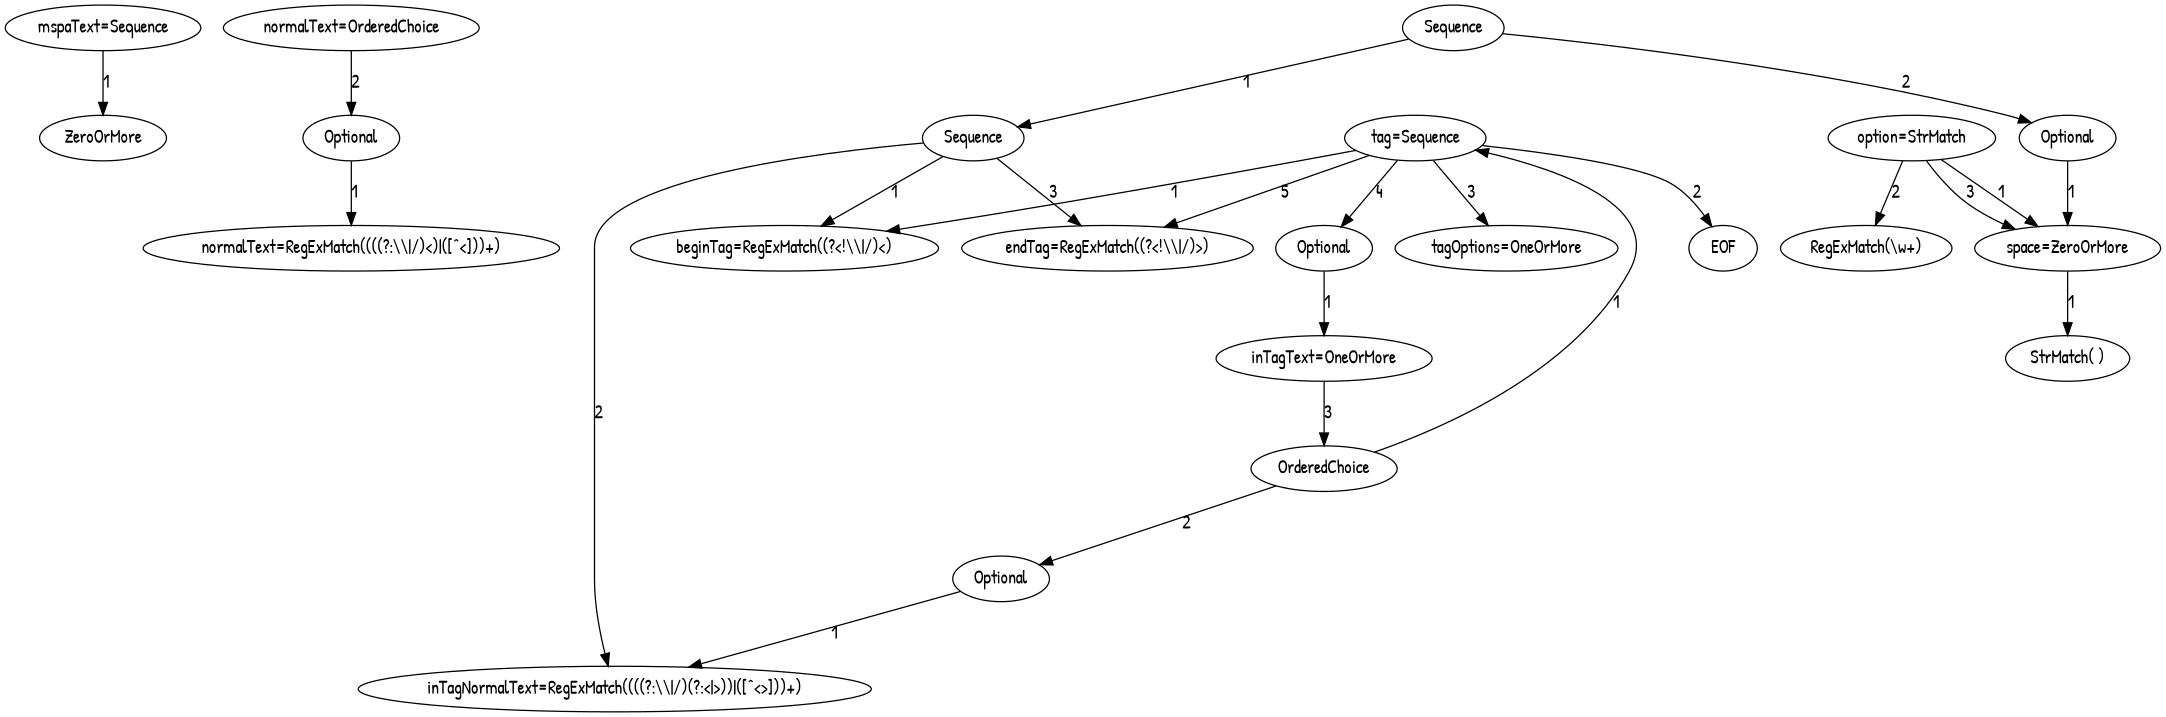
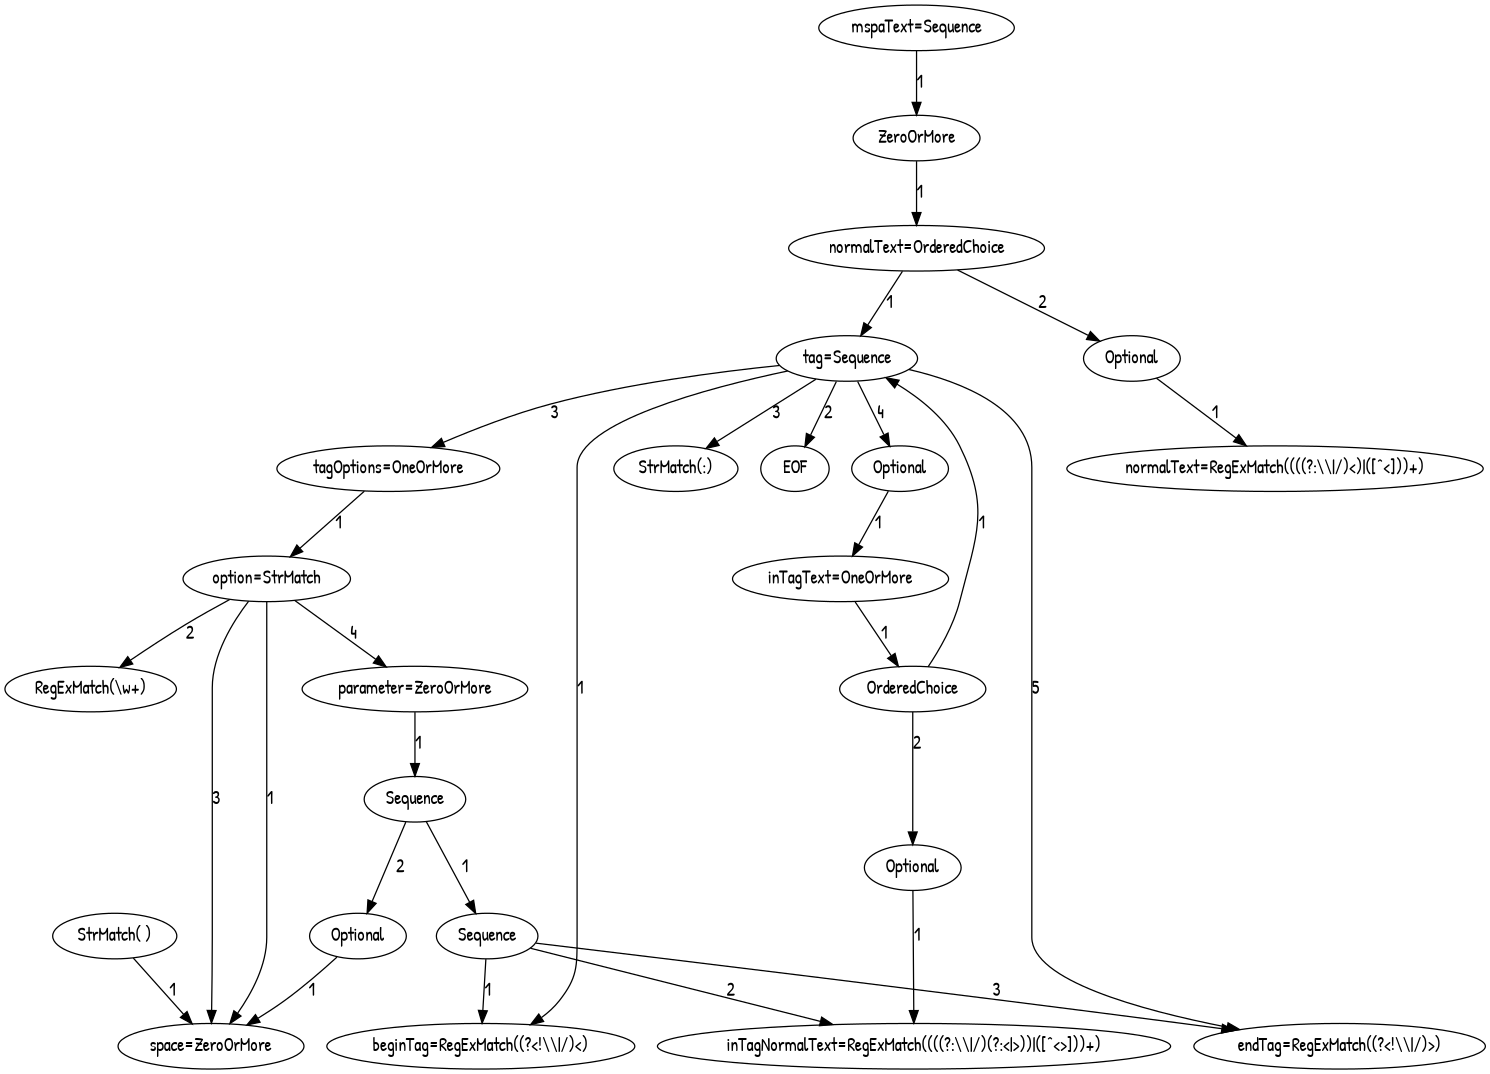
edge "ZeroOrMore" -> "normalText=OrderedChoice": added, label "1"
edge "space=ZeroOrMore" -> "StrMatch( )": reversed
edge "normalText=OrderedChoice" -> "tag=Sequence": added, label "1"
edge "inTagText=OneOrMore" -> "OrderedChoice": label "3" -> "1"
node "StrMatch(:)": added
edge "tagOptions=OneOrMore" -> "option=StrMatch": added, label "1"
node "parameter=ZeroOrMore": added
